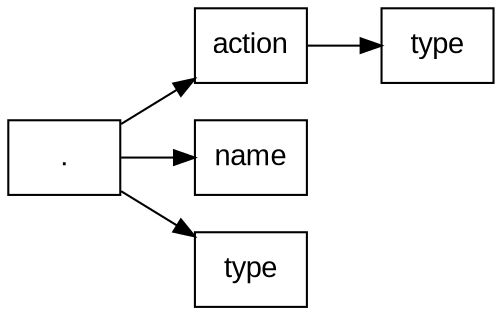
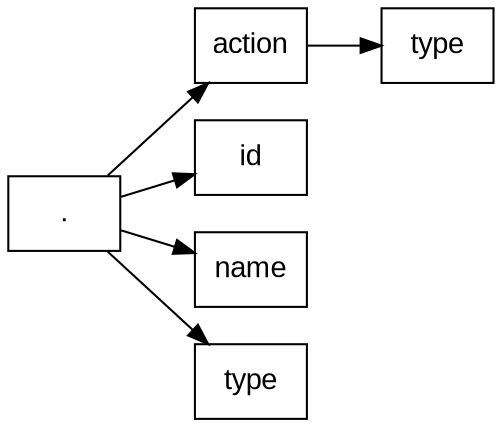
node "id": added
